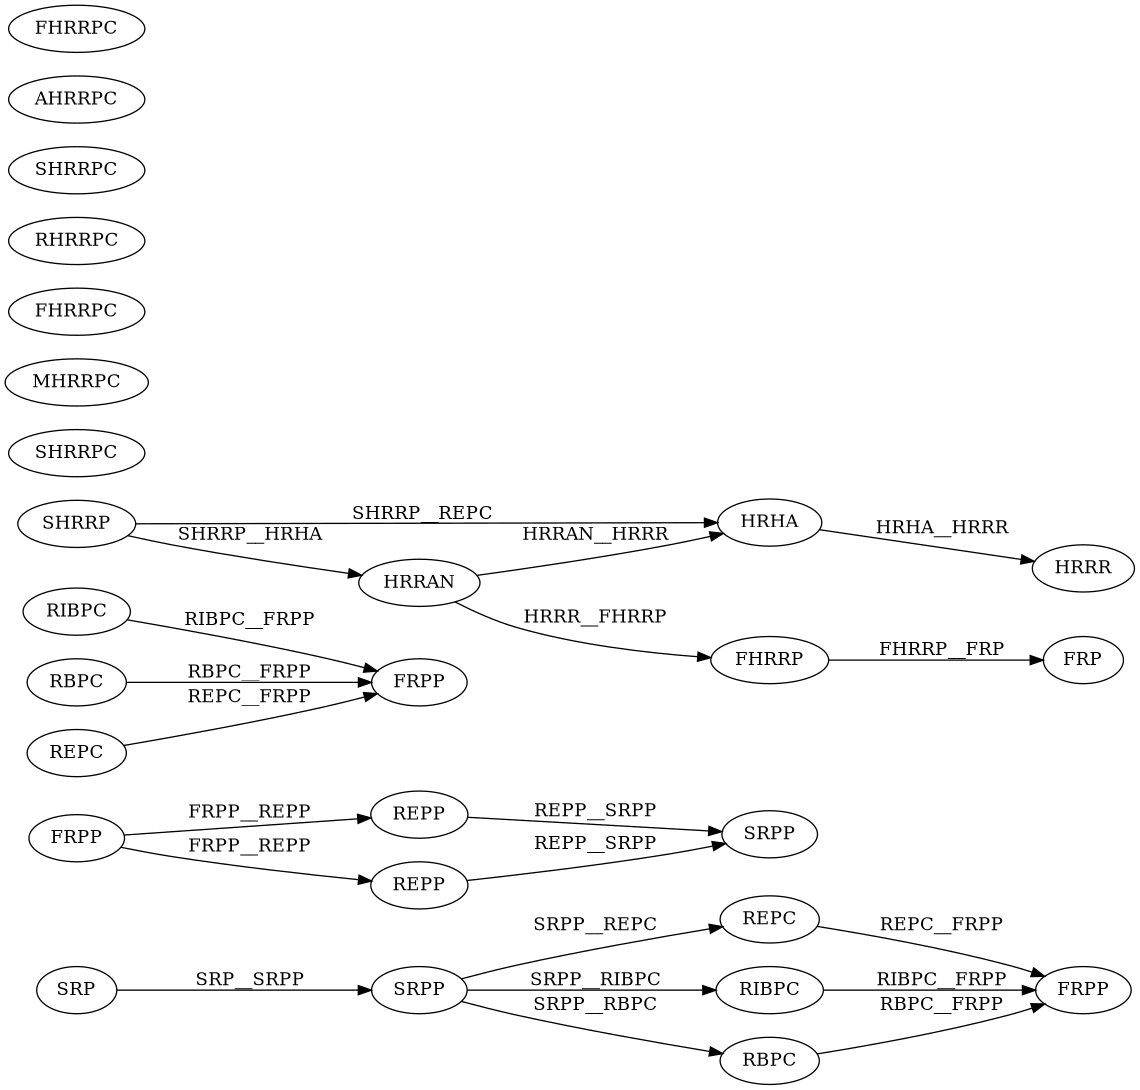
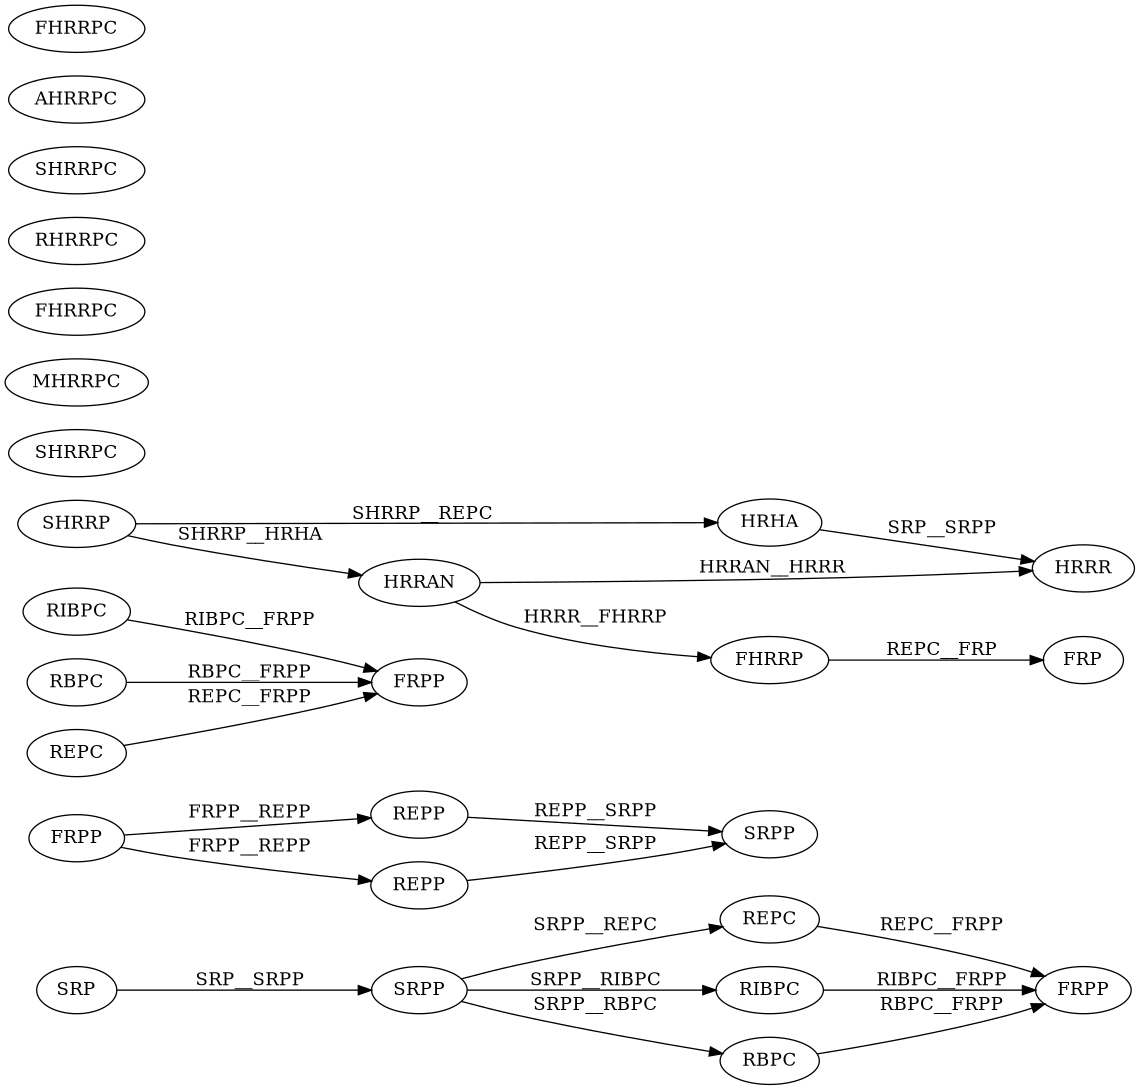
edge "HRHA" -> "HRRR": label " HRHA__HRRR" -> " SRP__SRPP"
edge "HRRAN" -> "HRHA": now "HRRAN" -> "HRRR"
edge "FHRRP" -> "FRP": label " FHRRP__FRP" -> " REPC__FRP"
